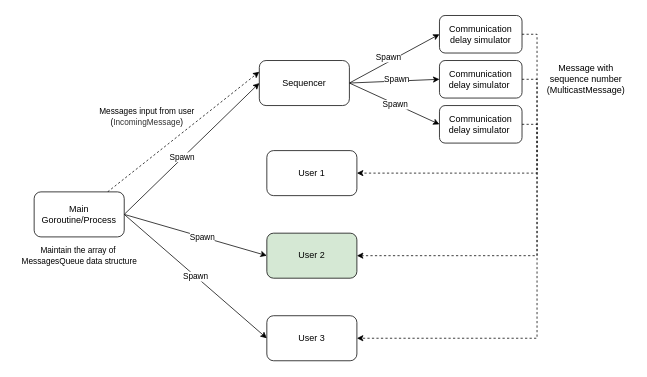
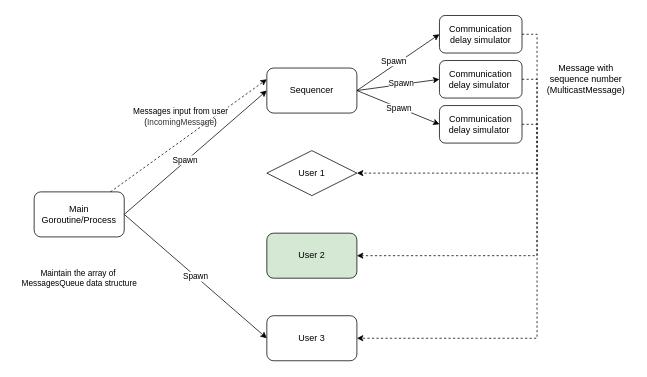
node "Sequencer": moved (304, 83) -> (312, 90)
node "Messages input from user (IncomingMessage)": moved (147, 117) -> (180, 117)
node "User 1": shape rounded rectangle -> diamond
edge "Main Goroutine/Process" -> "User 2": removed, label "Spawn"
node "Maintain the array of MessagesQueue data structure": moved (79, 255) -> (79, 278)
